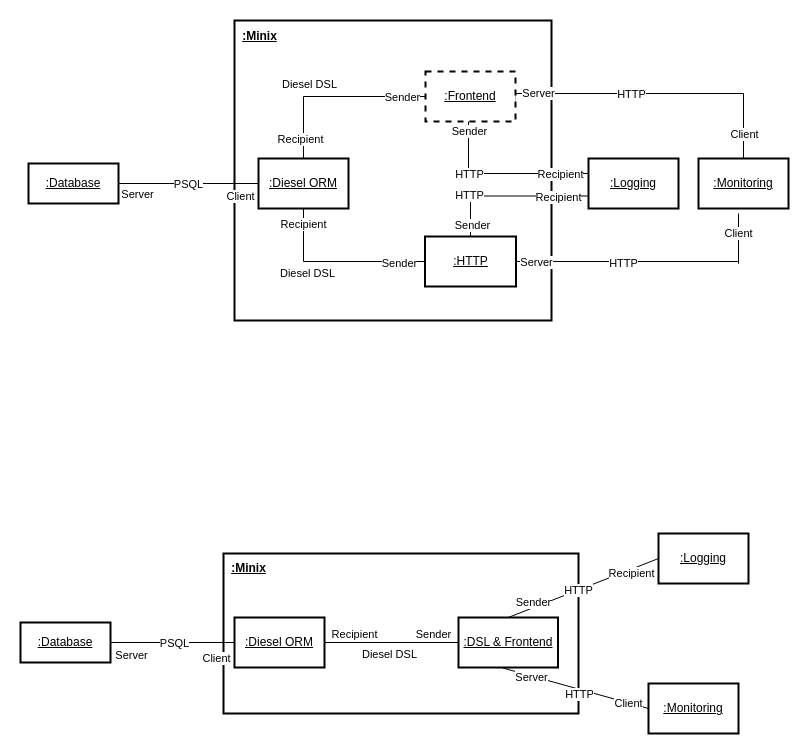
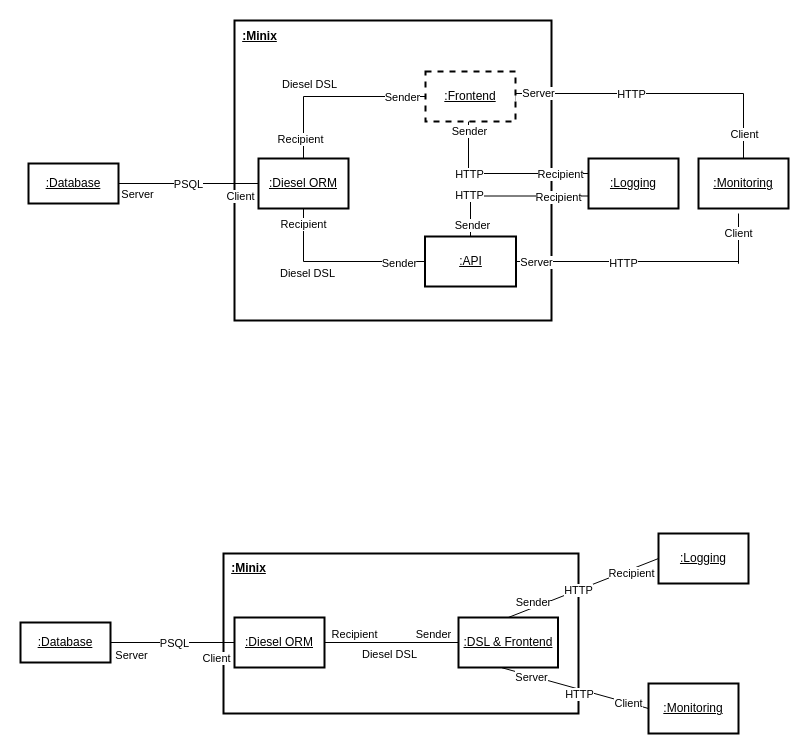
node ":HTTP": label ":HTTP" -> ":API"
